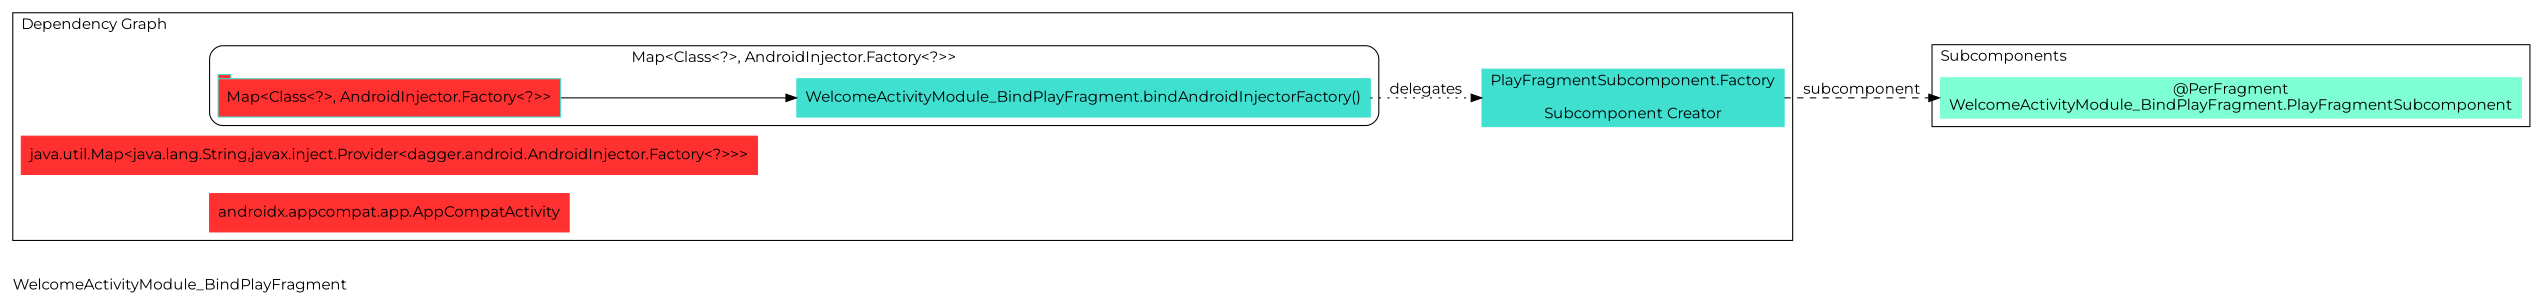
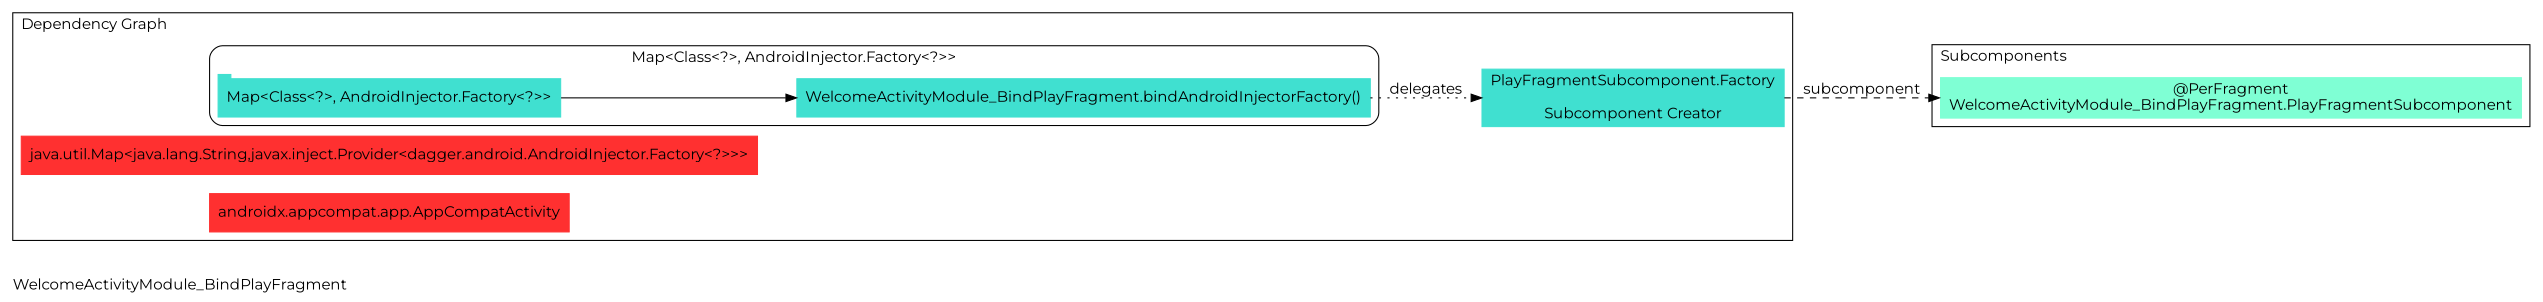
node "Map<Class<?>, AndroidInjector.Factory<?>>": fillcolor firebrick1 -> turquoise
